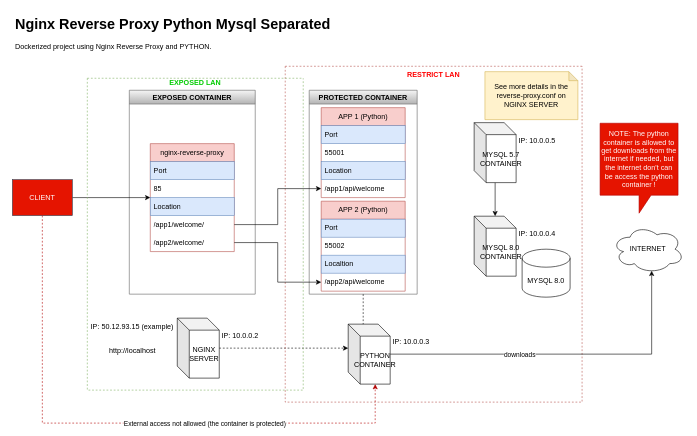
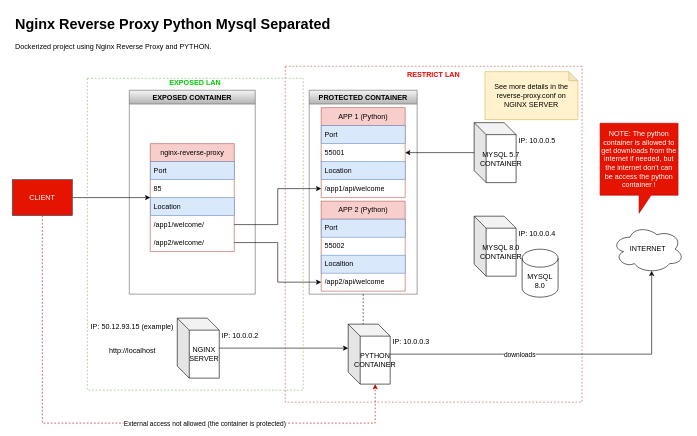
edge "MYSQL 5.7 CONTAINER" -> "MYSQL 8.0 CONTAINER": now "MYSQL 5.7 CONTAINER" -> "APP 1 (Python)"
node "MYSQL 8.0": size 48x48 -> 36x48
edge "NGINX SERVER" -> "PYTHON CONTAINER": style dashed -> solid
